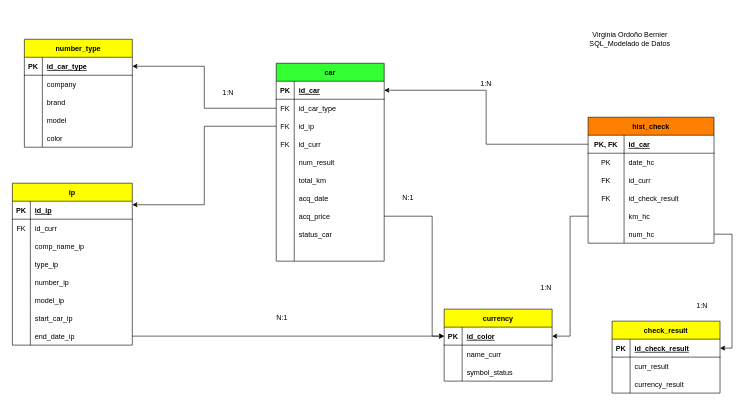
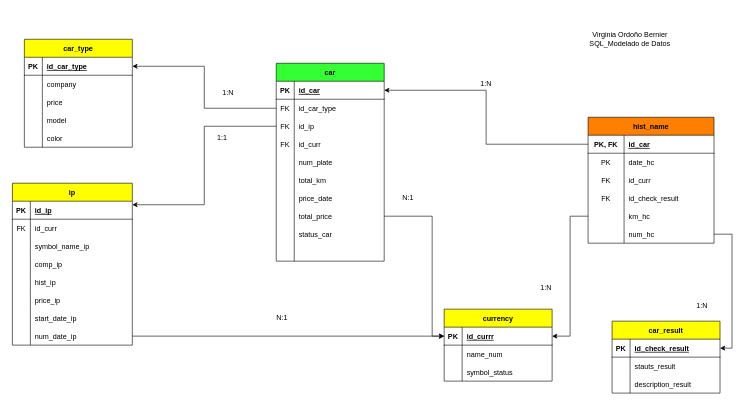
node "number_type": label "number_type" -> "car_type"
node "brand": label "brand" -> "price"
node "hist_check": label "hist_check" -> "hist_name"
node "1:1": added
node "num_result": label "num_result" -> "num_plate"
node "acq_date": label "acq_date" -> "price_date"
node "acq_price": label "acq_price" -> "total_price"
node "comp_name_ip": label "comp_name_ip" -> "symbol_name_ip"
node "type_ip": label "type_ip" -> "comp_ip"
node "number_ip": label "number_ip" -> "hist_ip"
node "model_ip": label "model_ip" -> "price_ip"
node "start_car_ip": label "start_car_ip" -> "start_date_ip"
node "check_result": label "check_result" -> "car_result"
node "end_date_ip": label "end_date_ip" -> "num_date_ip"
node "id_color": label "id_color" -> "id_currr"
node "name_curr": label "name_curr" -> "name_num"
node "curr_result": label "curr_result" -> "stauts_result"
node "currency_result": label "currency_result" -> "description_result"
